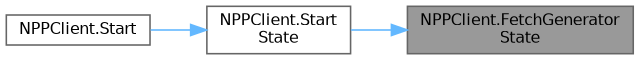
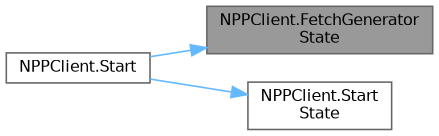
edge "NPPClient.Start State" -> "NPPClient.FetchGenerator State": now "NPPClient.Start" -> "NPPClient.FetchGenerator State"
